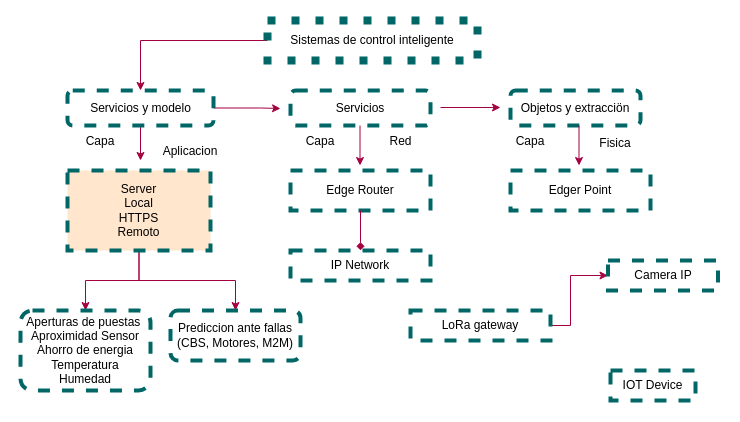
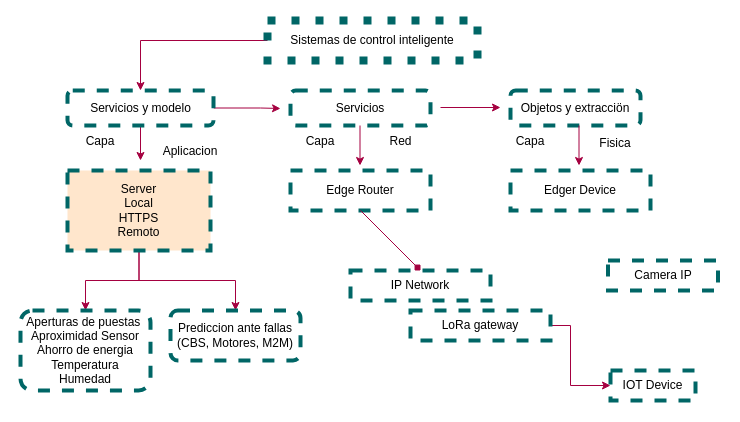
node "Edger Point": label "Edger Point" -> "Edger Device"
node "IP Network": moved (361, 266) -> (421, 286)
edge "LoRa gateway" -> "Camera IP": removed
edge "LoRa gateway" -> "IOT Device": added
